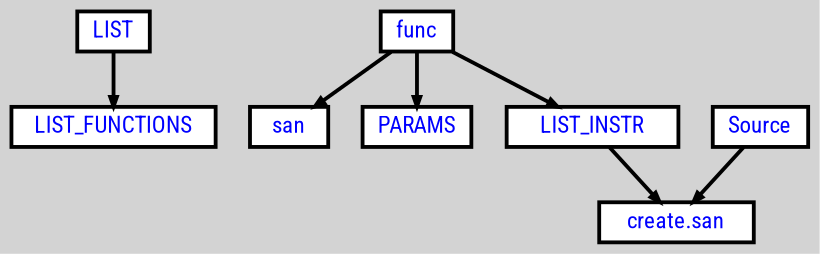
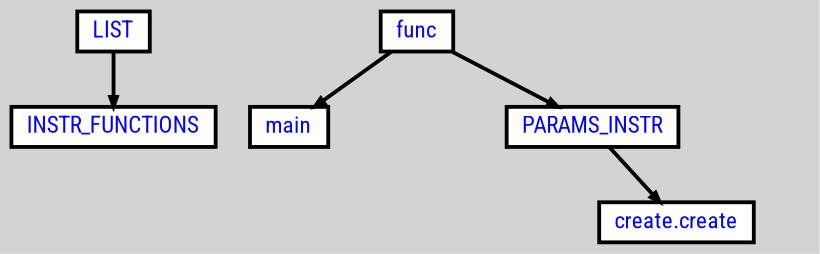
node "LIST_FUNCTIONS": label "LIST_FUNCTIONS" -> "INSTR_FUNCTIONS"
node "san": label "san" -> "main"
node "PARAMS": removed
node "LIST_INSTR": label "LIST_INSTR" -> "PARAMS_INSTR"
node "Source": removed
node "create.san": label "create.san" -> "create.create"
